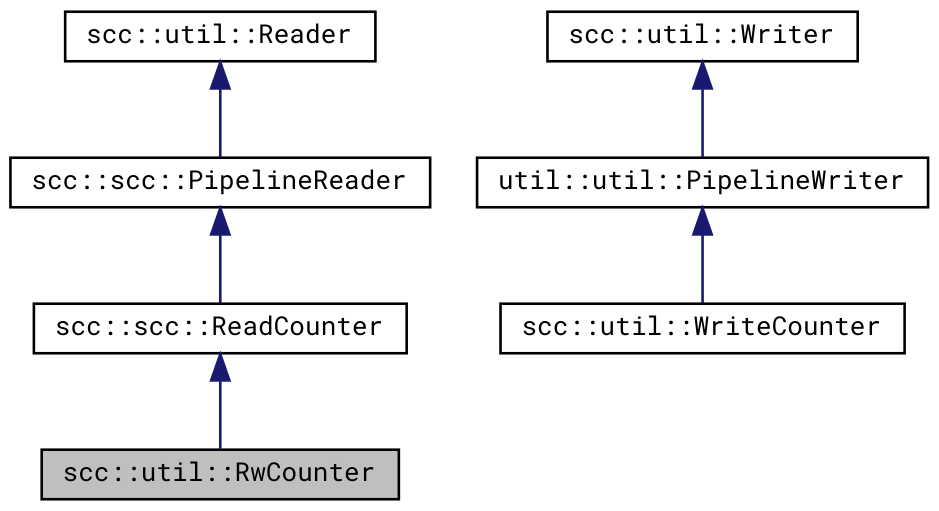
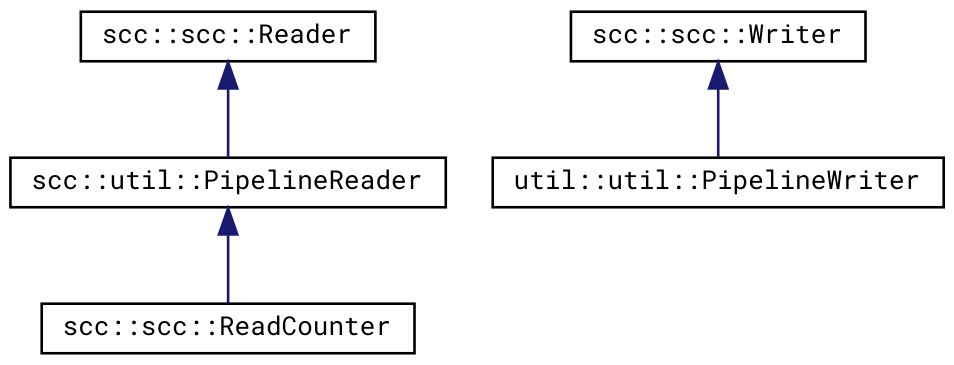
node "scc::util::Reader": label "scc::util::Reader" -> "scc::scc::Reader"
node "scc::util::Writer": label "scc::util::Writer" -> "scc::scc::Writer"
node "scc::scc::PipelineReader": label "scc::scc::PipelineReader" -> "scc::util::PipelineReader"
node "scc::util::WriteCounter": removed
node "scc::util::RwCounter": removed
